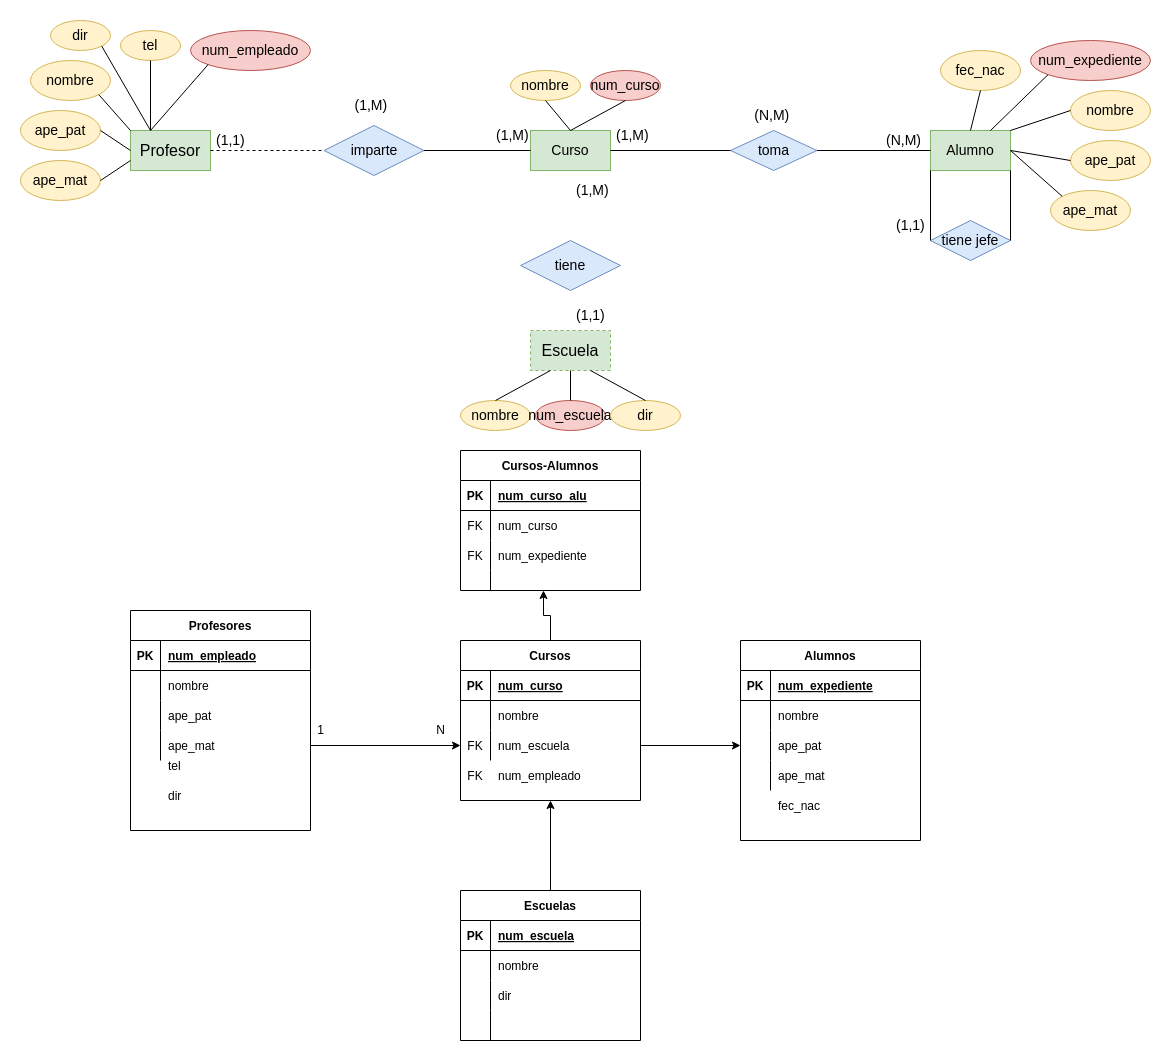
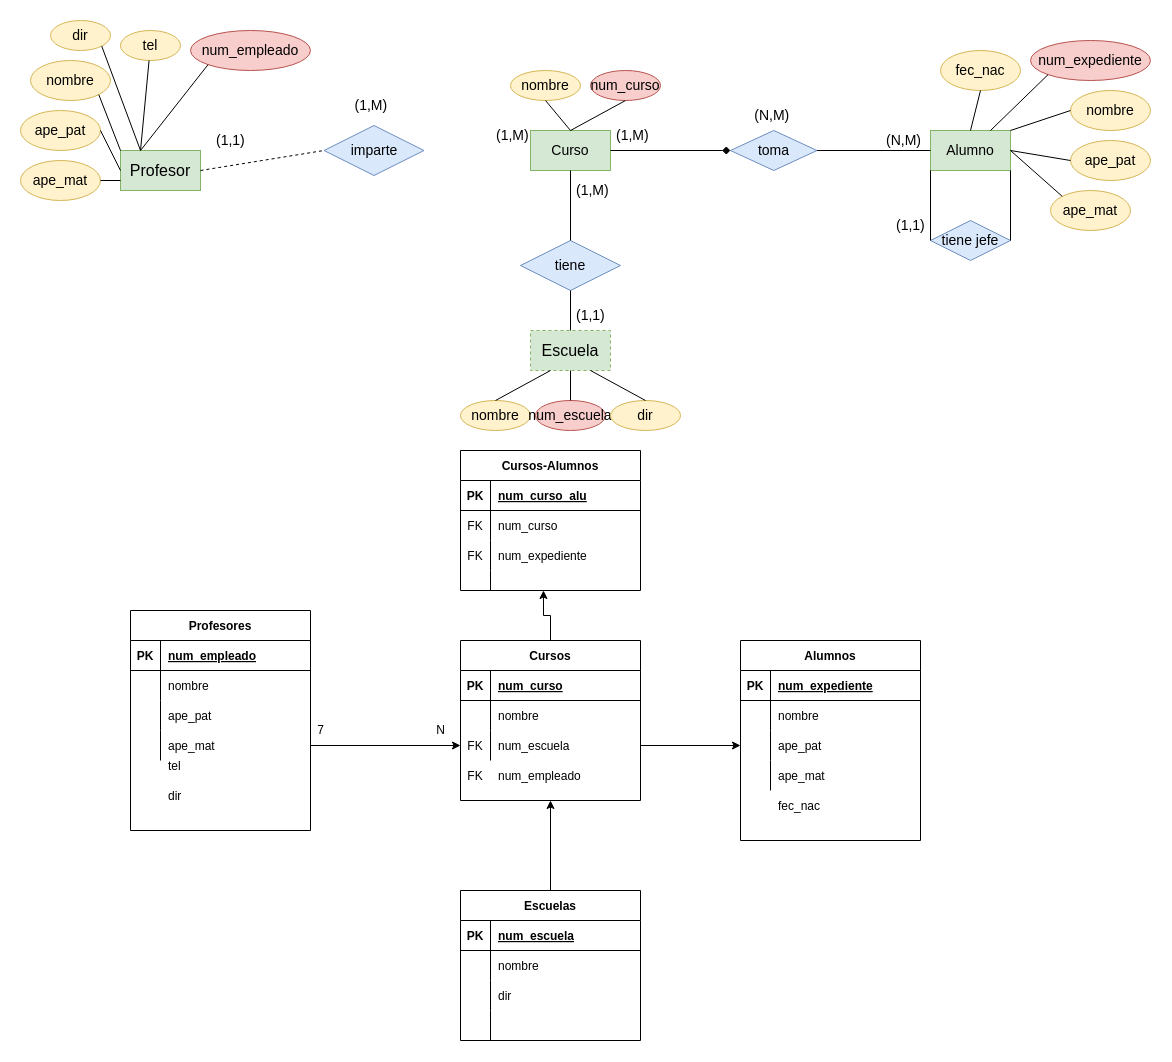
node "Profesor": moved (171, 151) -> (161, 171)
edge "imparte" -- "Curso": removed
edge "Curso" -- "toma": arrowhead none -> diamond
edge "Curso" -- "tiene": added
edge "tiene" -- "Escuela": added
node "1": label "1" -> "7"
